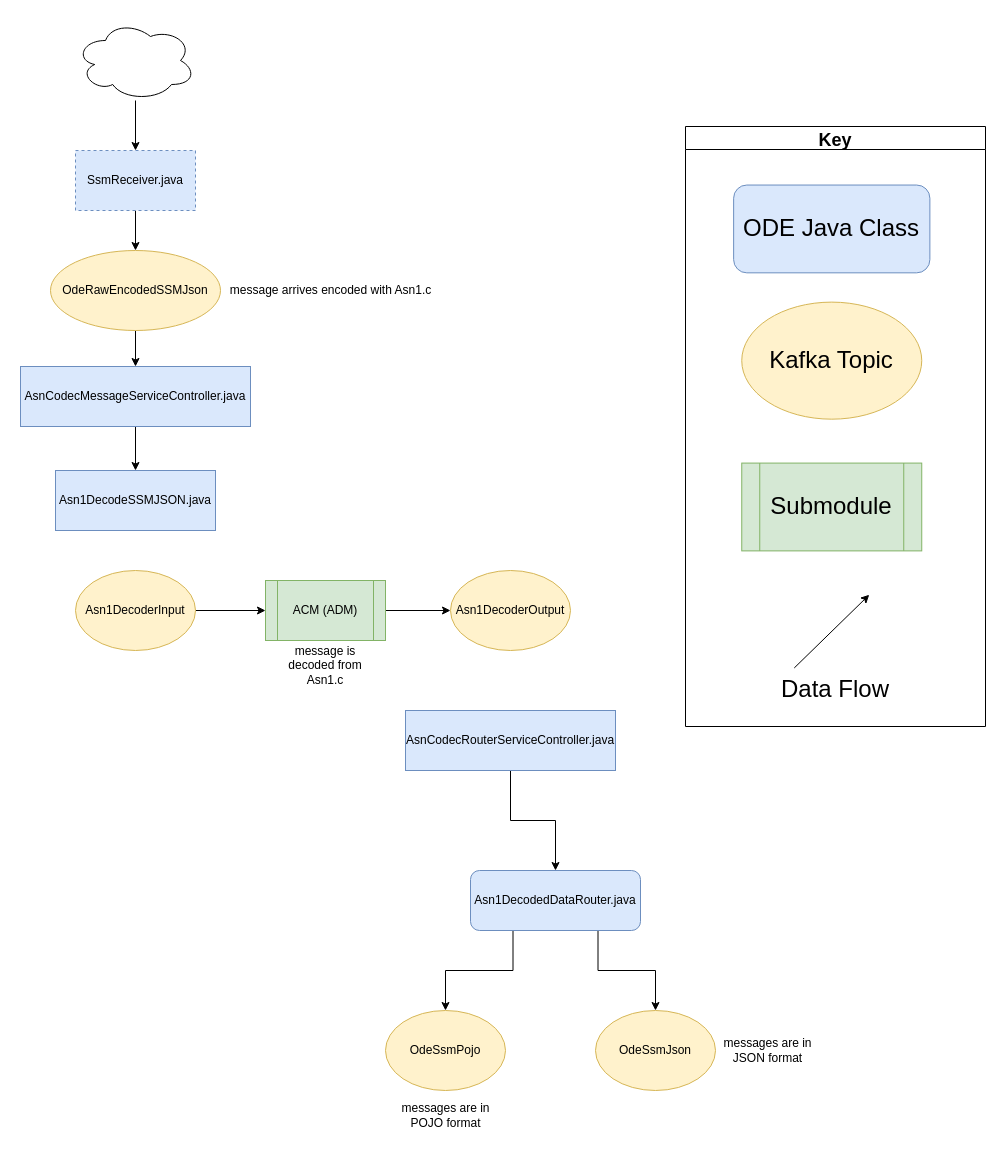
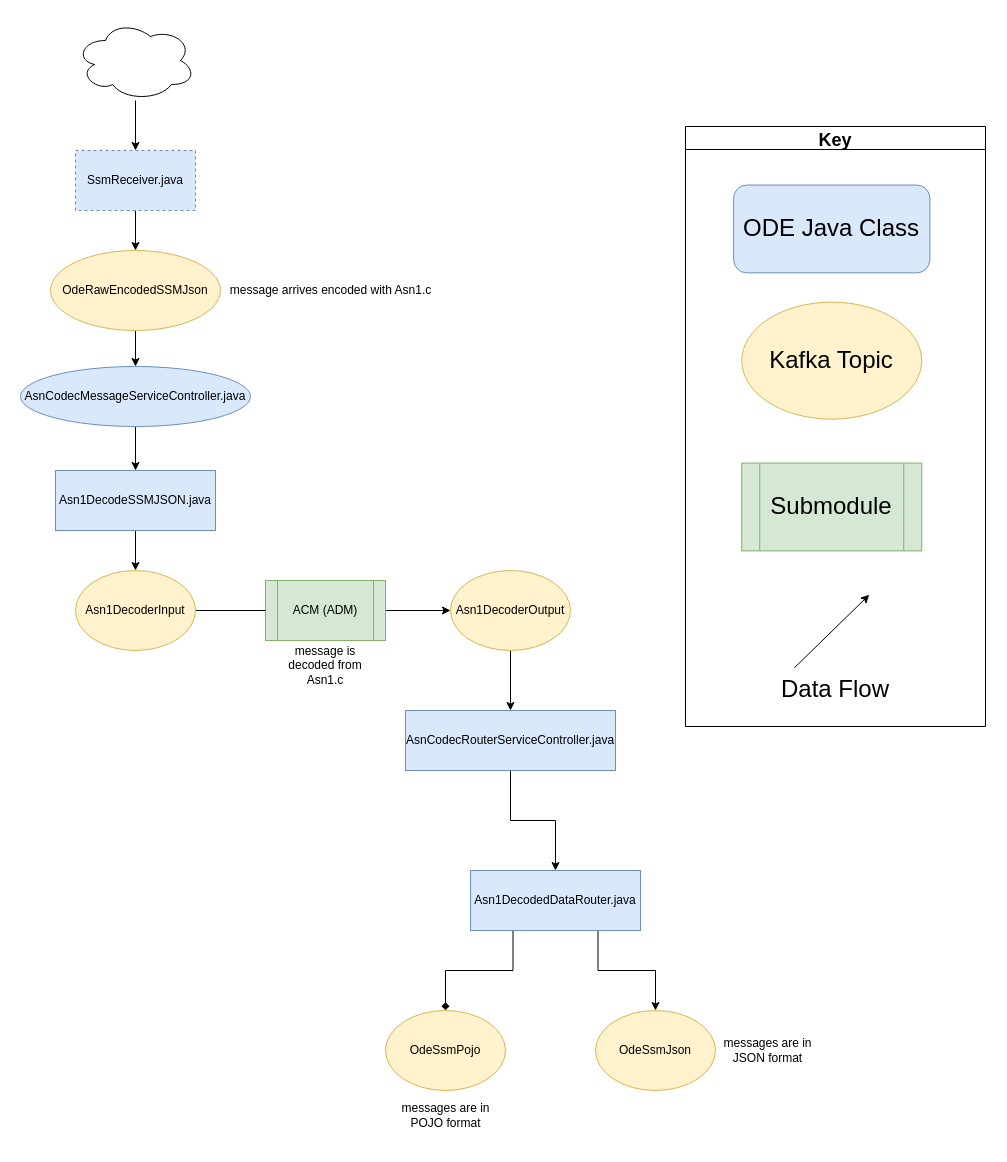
node "AsnCodecMessageServiceController.java": shape rectangle -> ellipse
edge "Asn1DecodeSSMJSON.java" -> "Asn1DecoderInput": added
edge "Asn1DecoderInput" -> "ACM (ADM)": arrowhead classic -> none
edge "Asn1DecoderOutput" -> "AsnCodecRouterServiceController.java": added
node "Asn1DecodedDataRouter.java": shape rounded rectangle -> rectangle
edge "Asn1DecodedDataRouter.java" -> "OdeSsmPojo": arrowhead classic -> diamond
